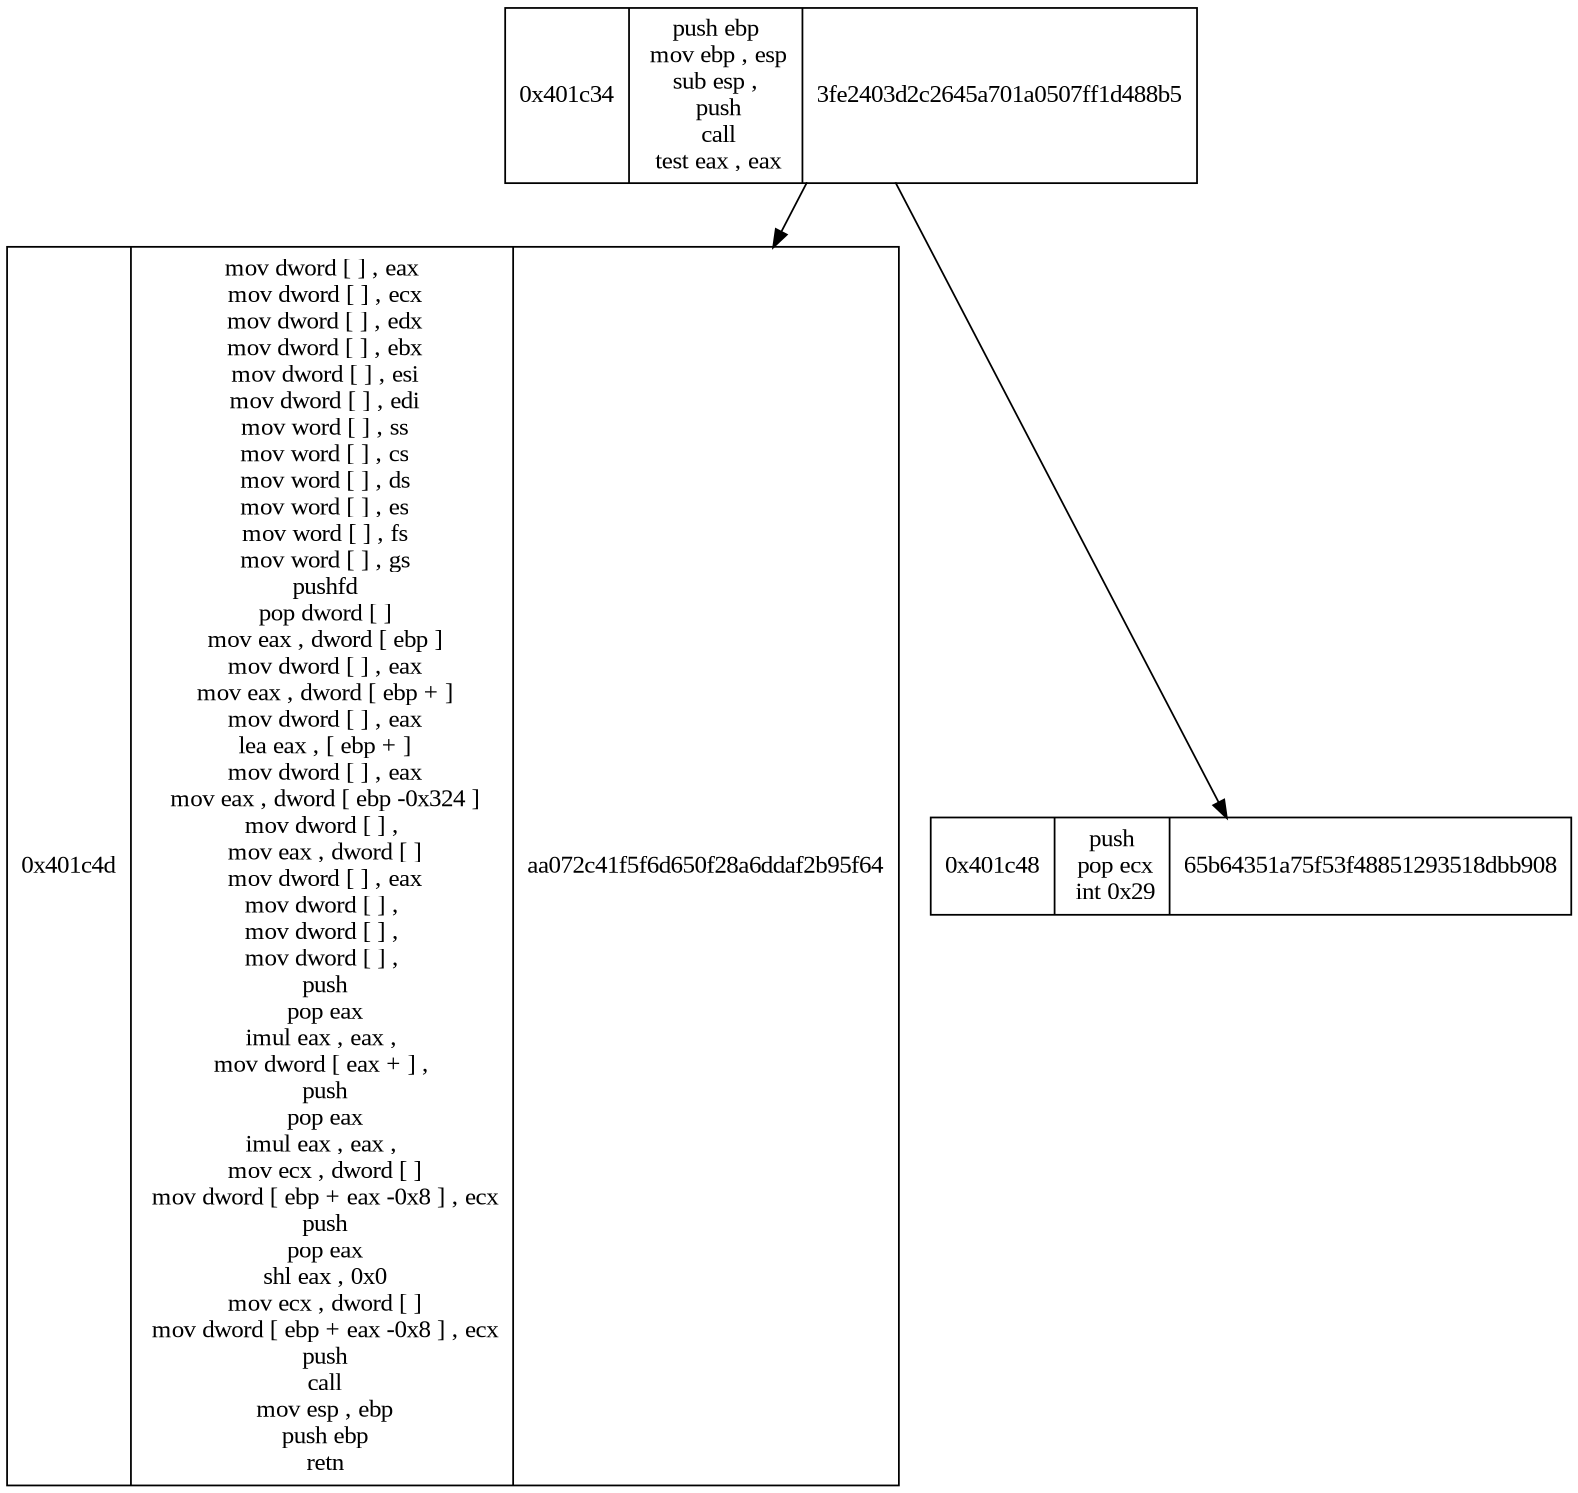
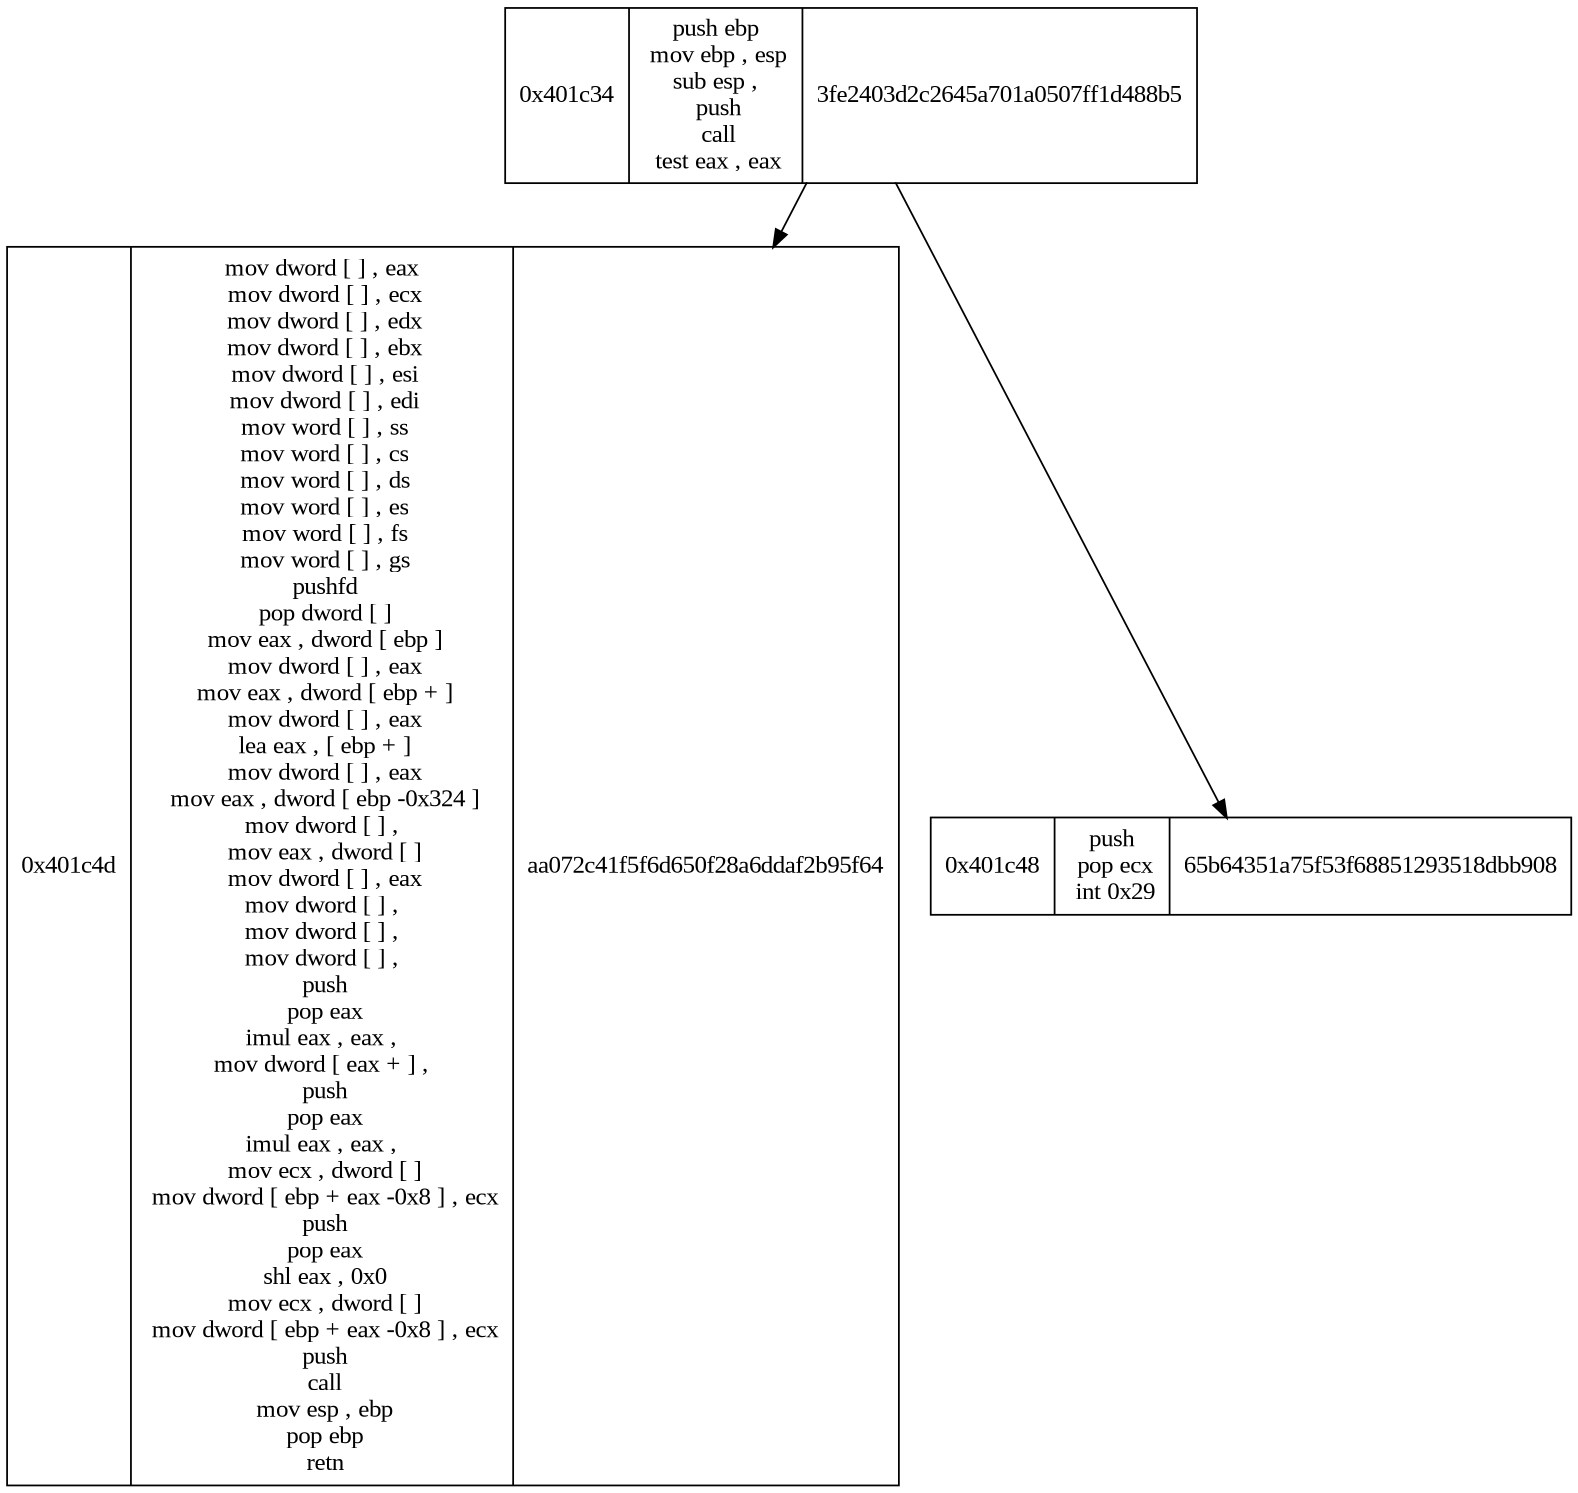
node "0x401c48": text "65b64351a75f53f48851293518dbb908" -> "65b64351a75f53f68851293518dbb908"
node "0x401c4d": text "push ebp" -> "pop ebp"
